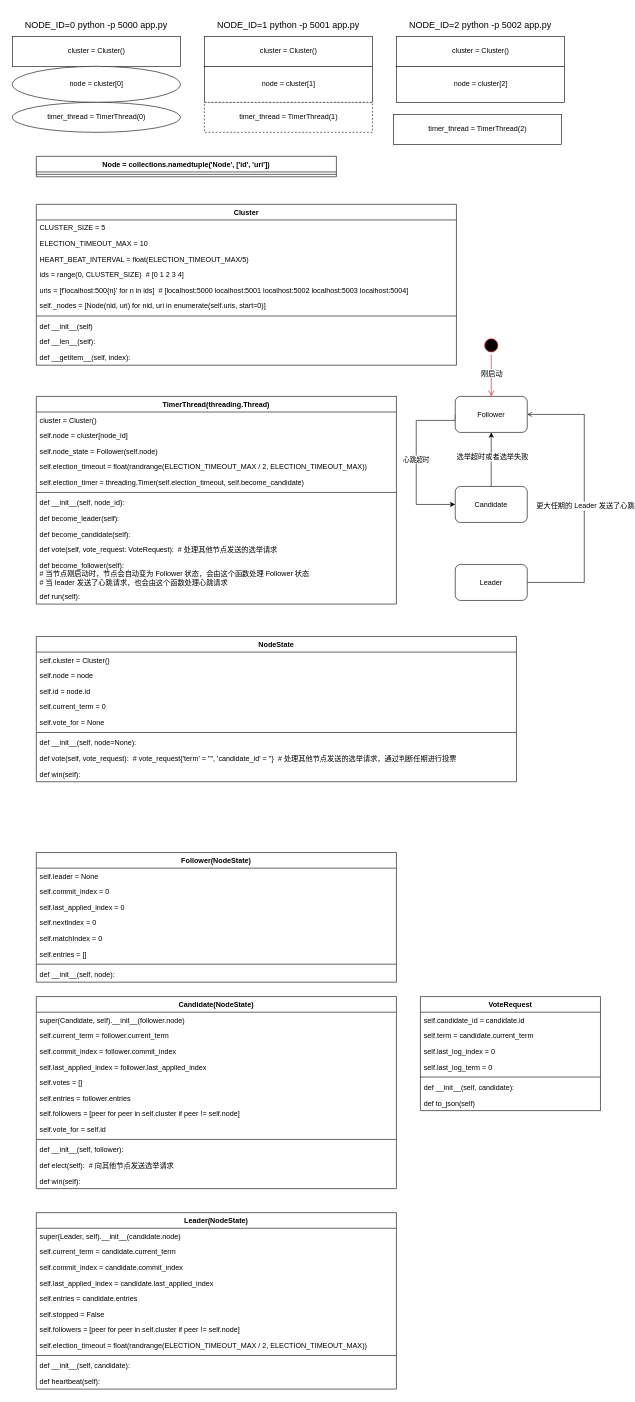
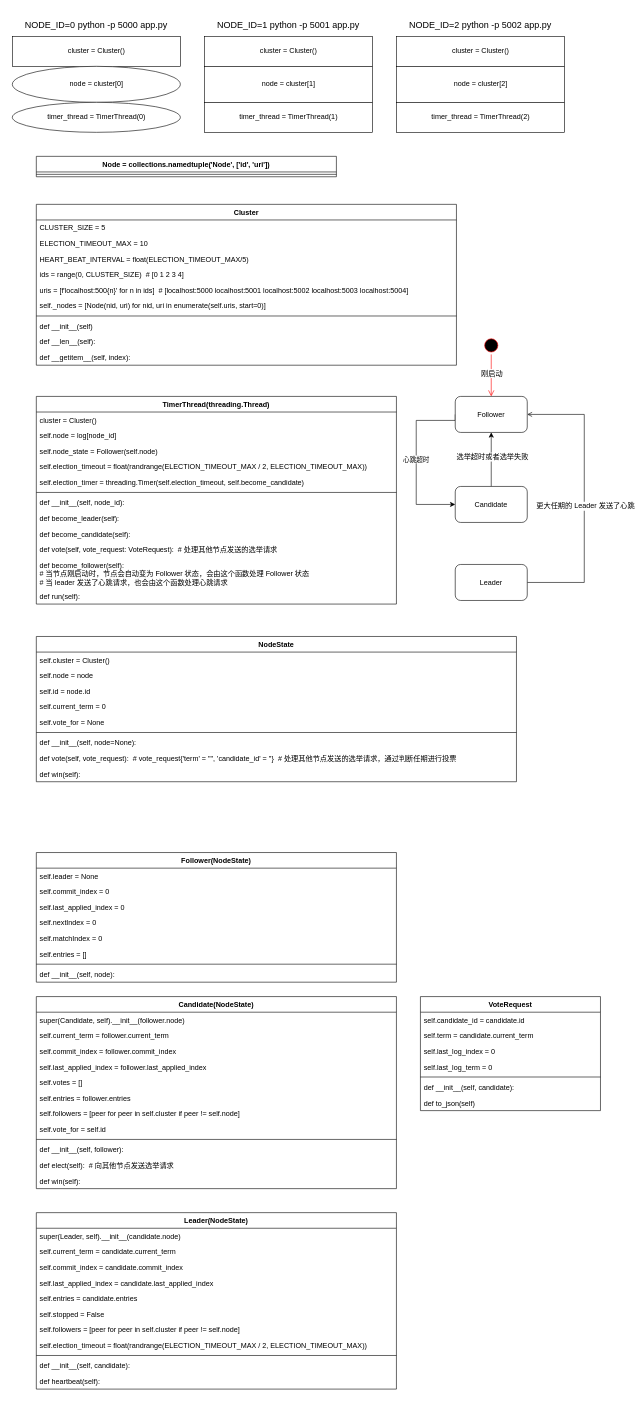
node "timer_thread = TimerThread(1)": style dashed -> solid
node "timer_thread = TimerThread(2)": moved (477, 129) -> (480, 117)
node "self.node = cluster[node_id]": label "self.node = cluster[node_id]" -> "self.node = log[node_id]"
